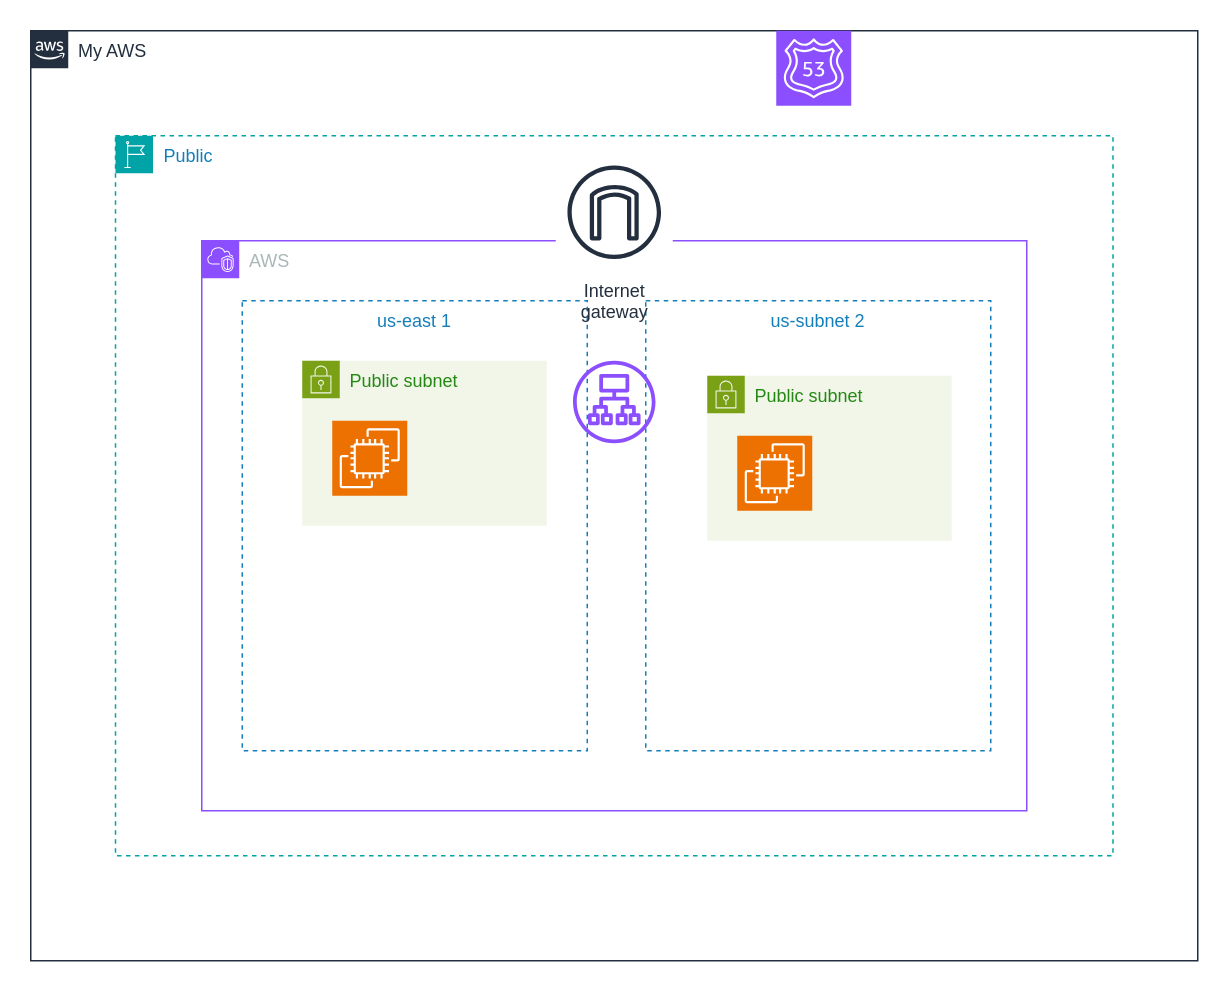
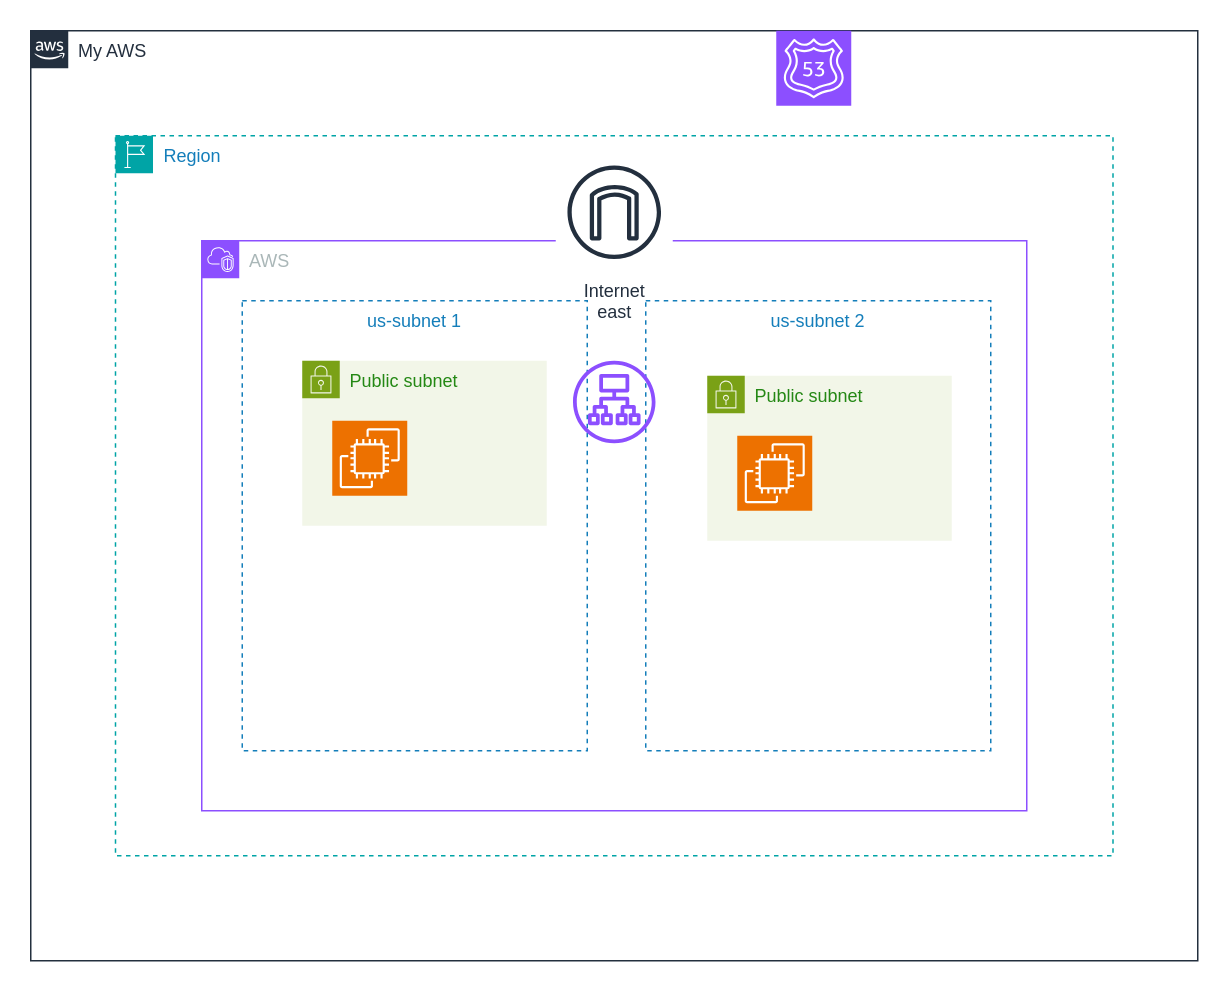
node "Public": label "Public" -> "Region"
node "Internet gateway": label "Internet gateway" -> "Internet east"
node "us-east 1": label "us-east 1" -> "us-subnet 1"
